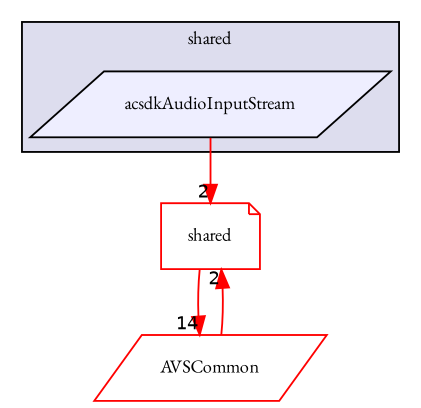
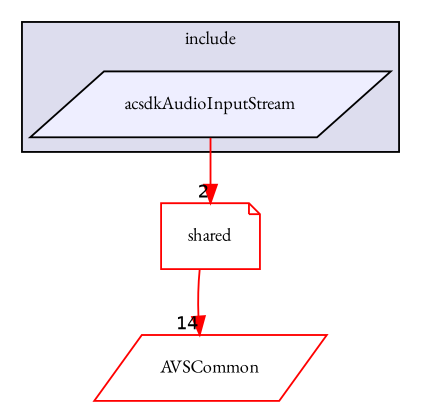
cluster "shared": label "shared" -> "include"
edge "AVSCommon" -> "shared": removed
